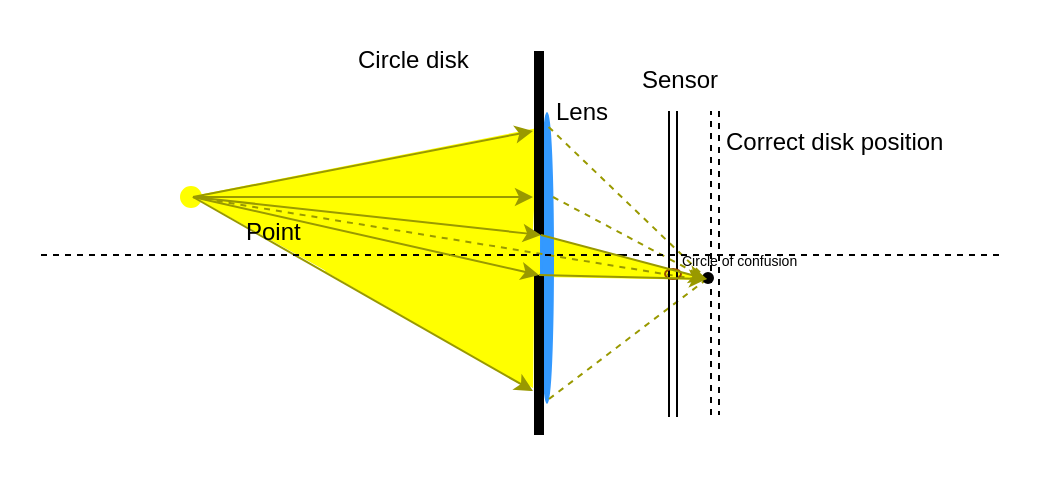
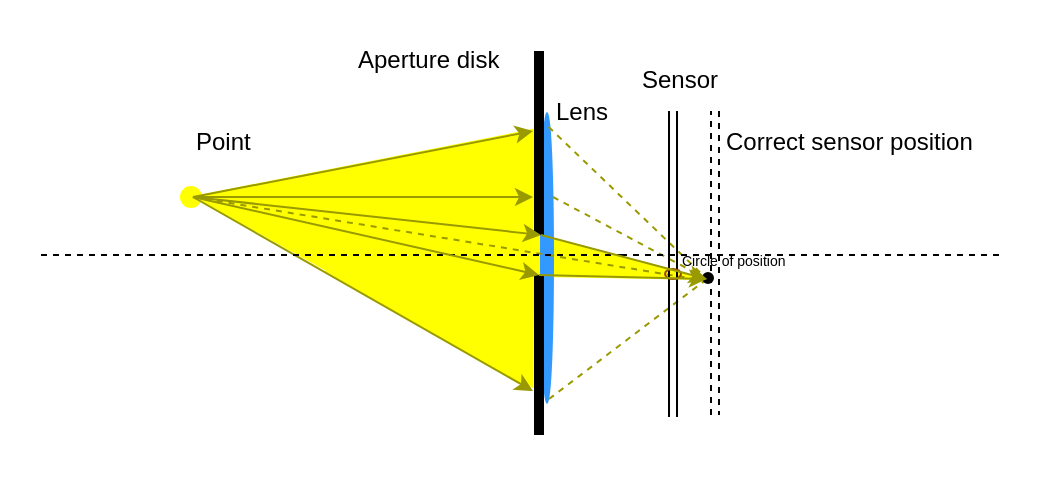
node "Circle disk": label "Circle disk" -> "Aperture disk"
node "Correct disk position": label "Correct disk position" -> "Correct sensor position"
node "Point": moved (283, 233) -> (233, 143)
node "Circle of confusion": label "Circle of confusion" -> "Circle of position"
